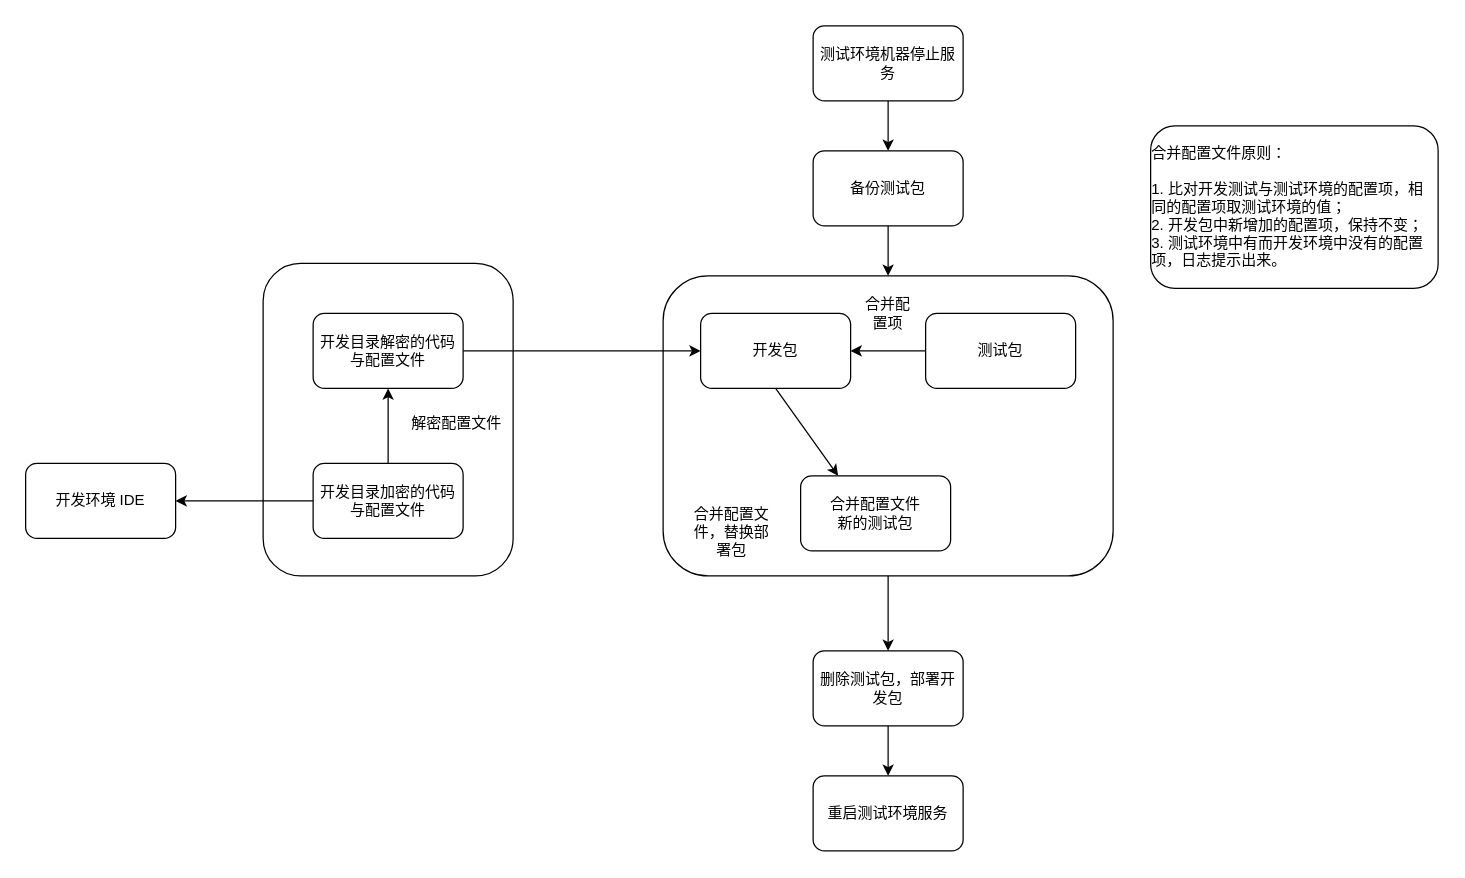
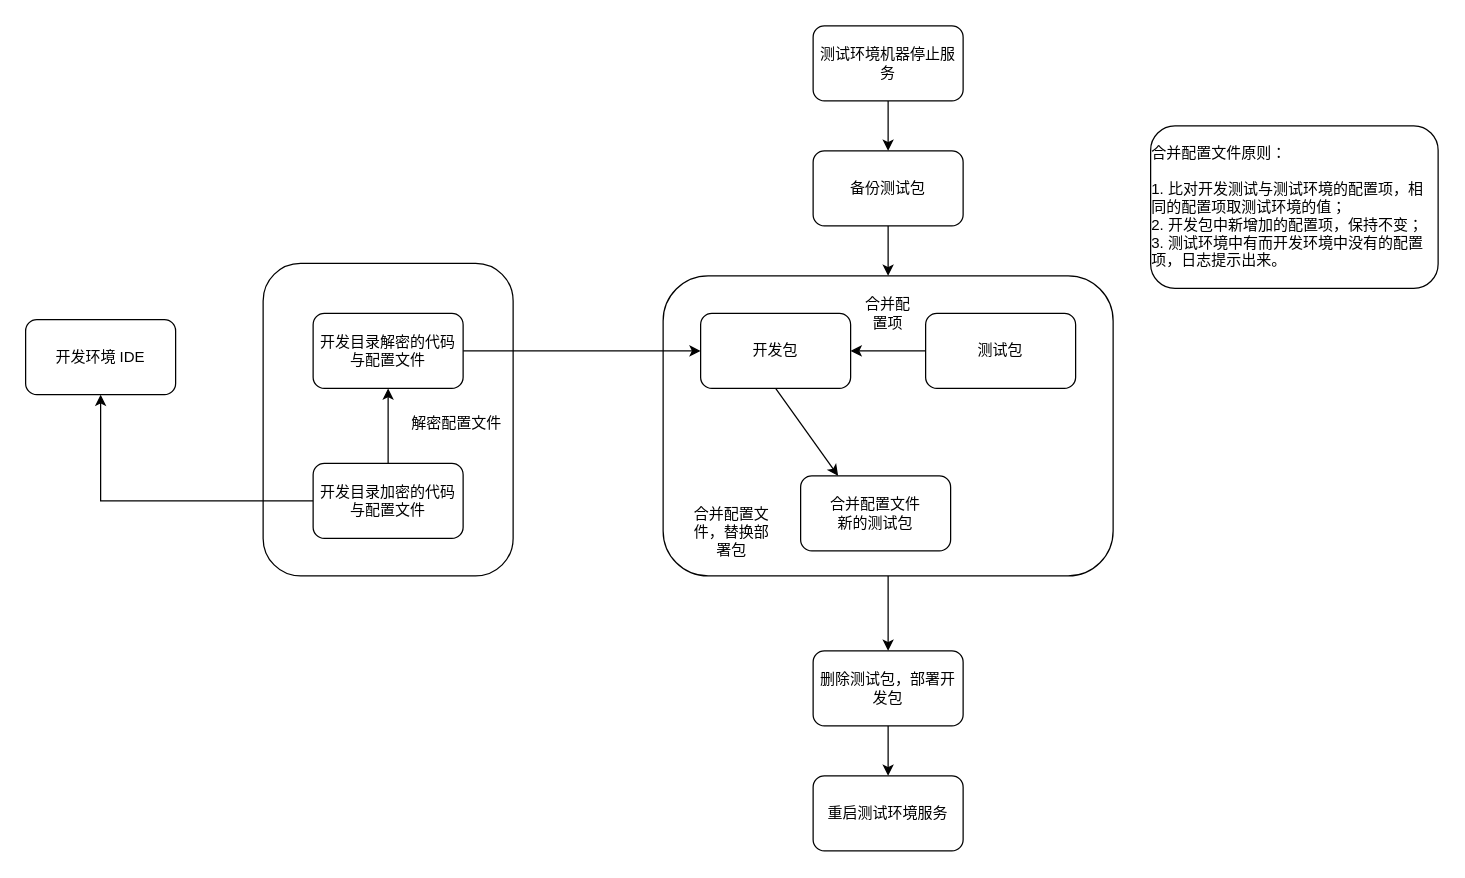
node "开发环境 IDE": moved (101, 501) -> (101, 357)
